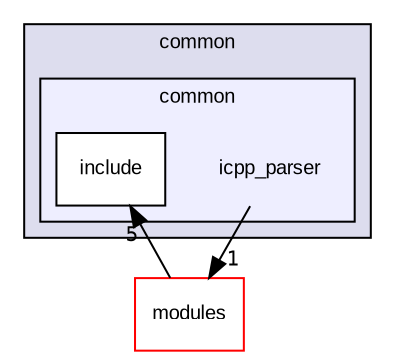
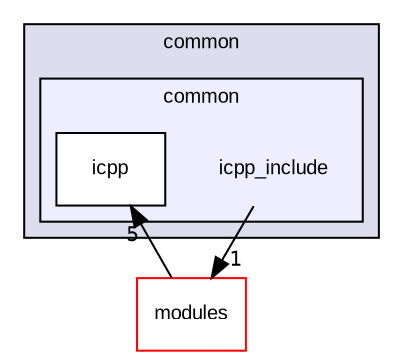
node "include": label "include" -> "icpp"
node "icpp_parser": label "icpp_parser" -> "icpp_include"
